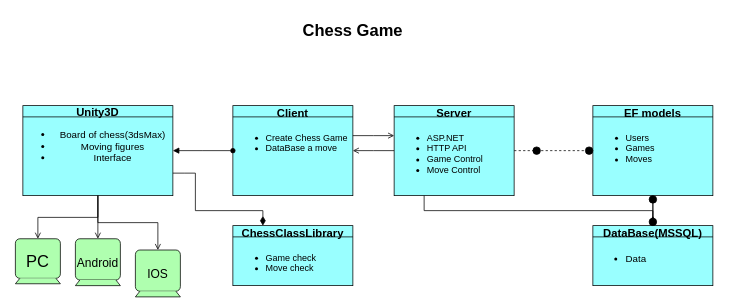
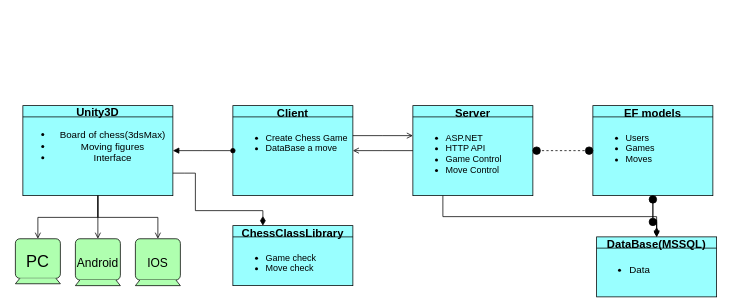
node "Chess Game": removed
node "Server ASP.NET HTTP API Game Control Move Control": moved (454, 150) -> (473, 150)
node "DataBase(MSSQL) Data": moved (653, 255) -> (657, 267)
node "IOS": moved (158, 273) -> (158, 262)
